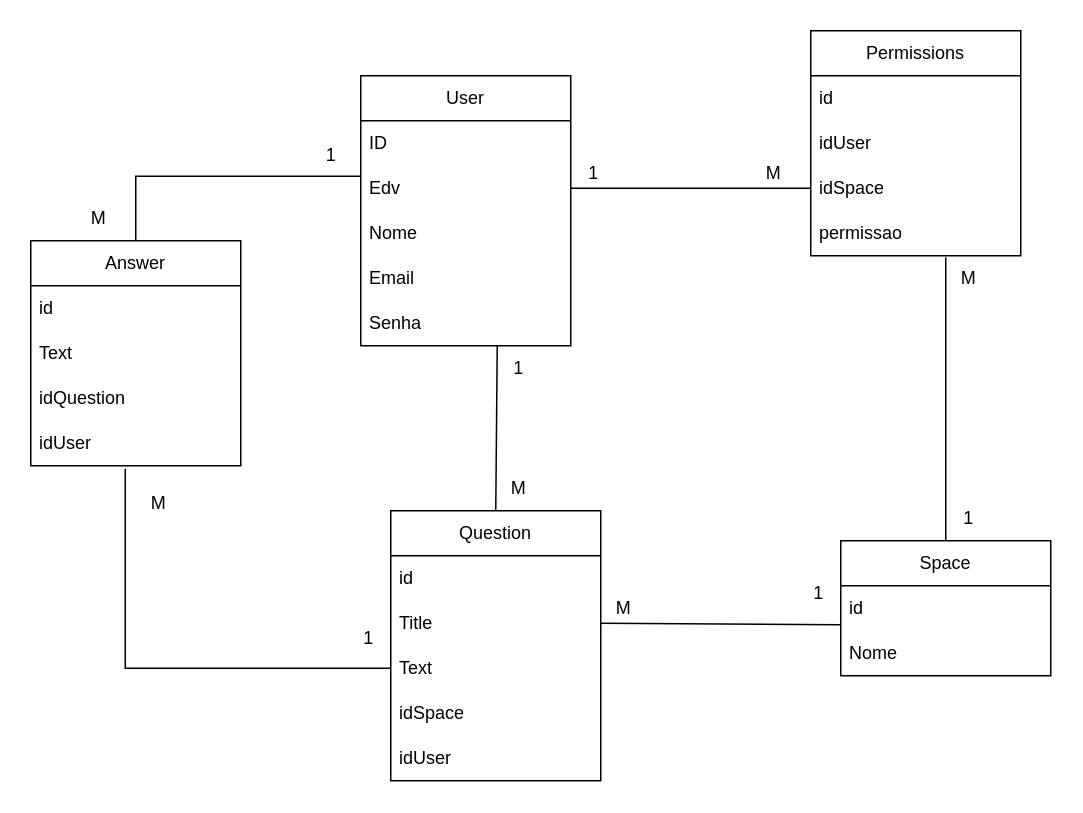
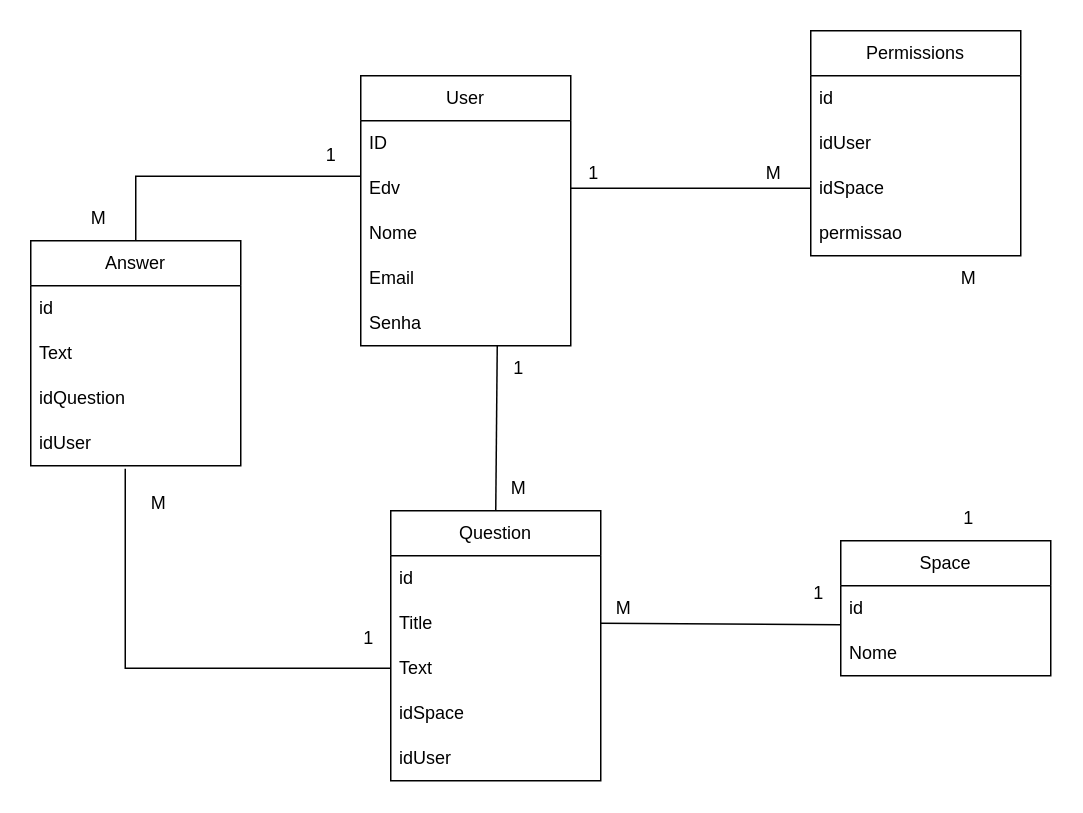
edge "permissao" -- "Space": removed
